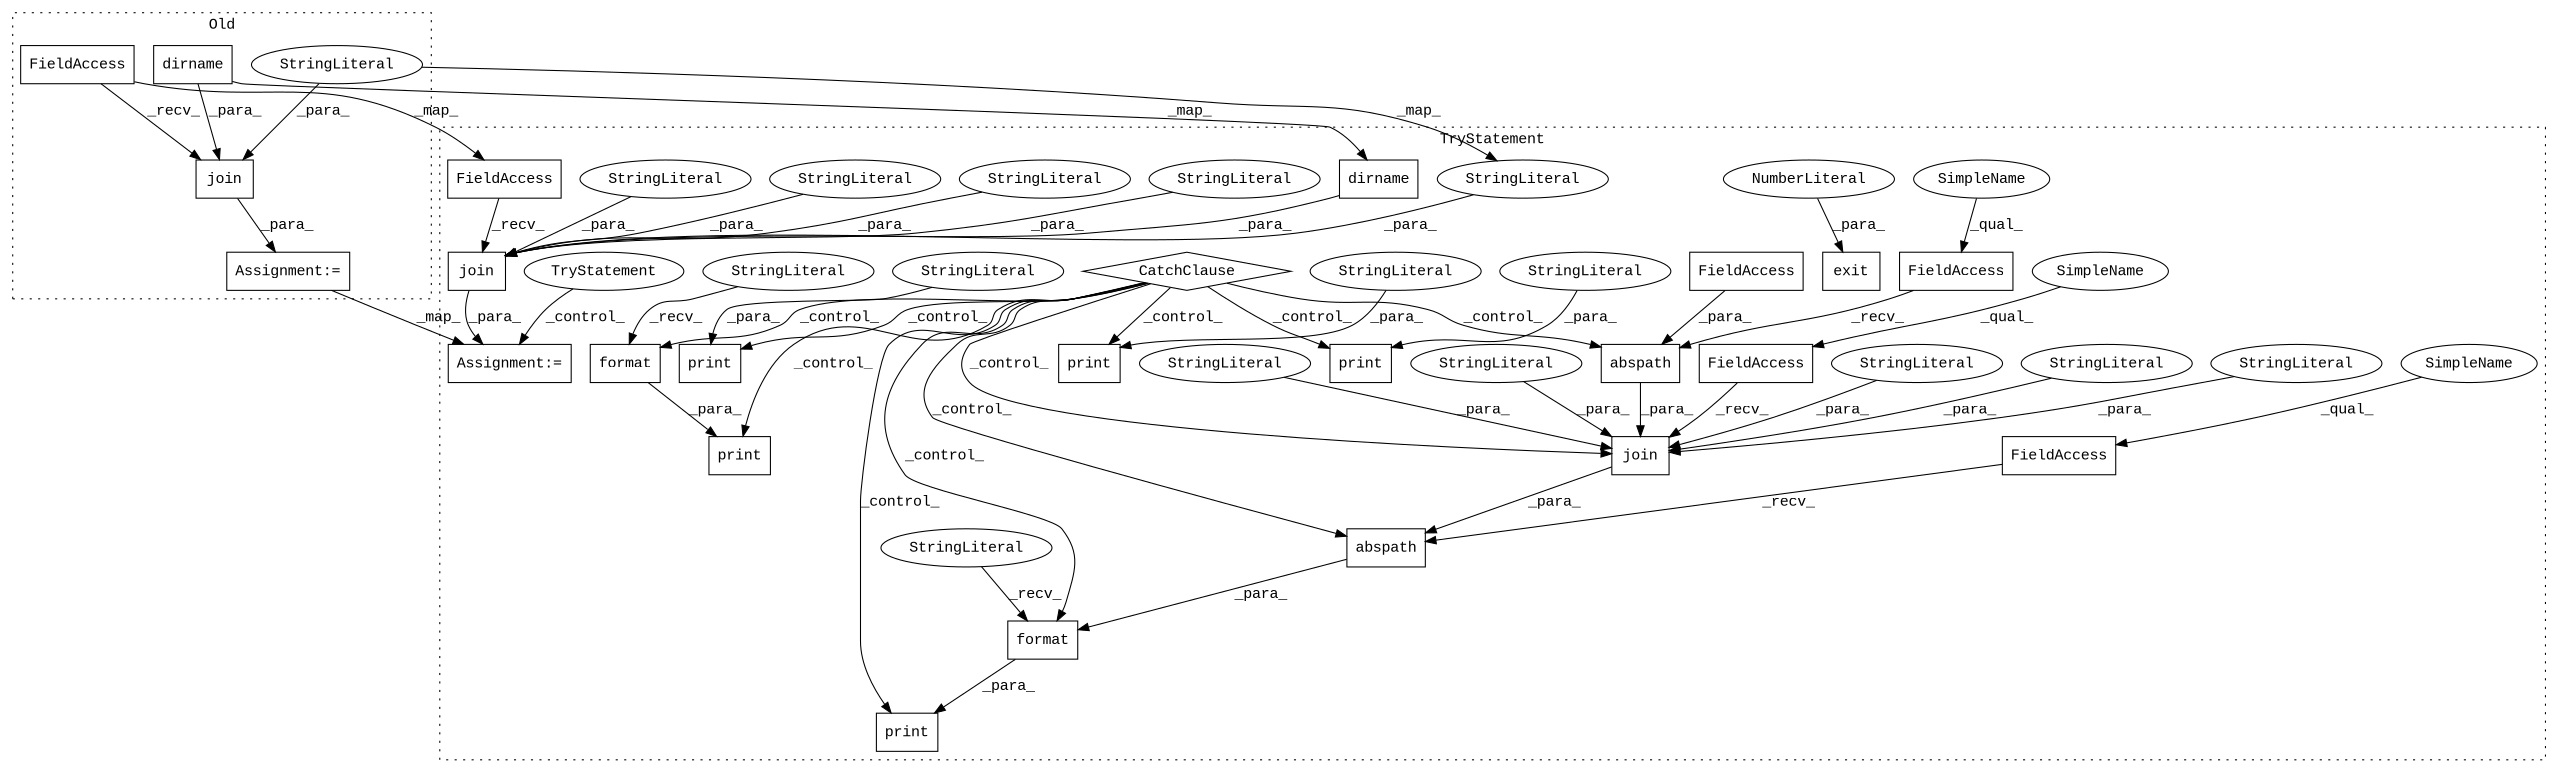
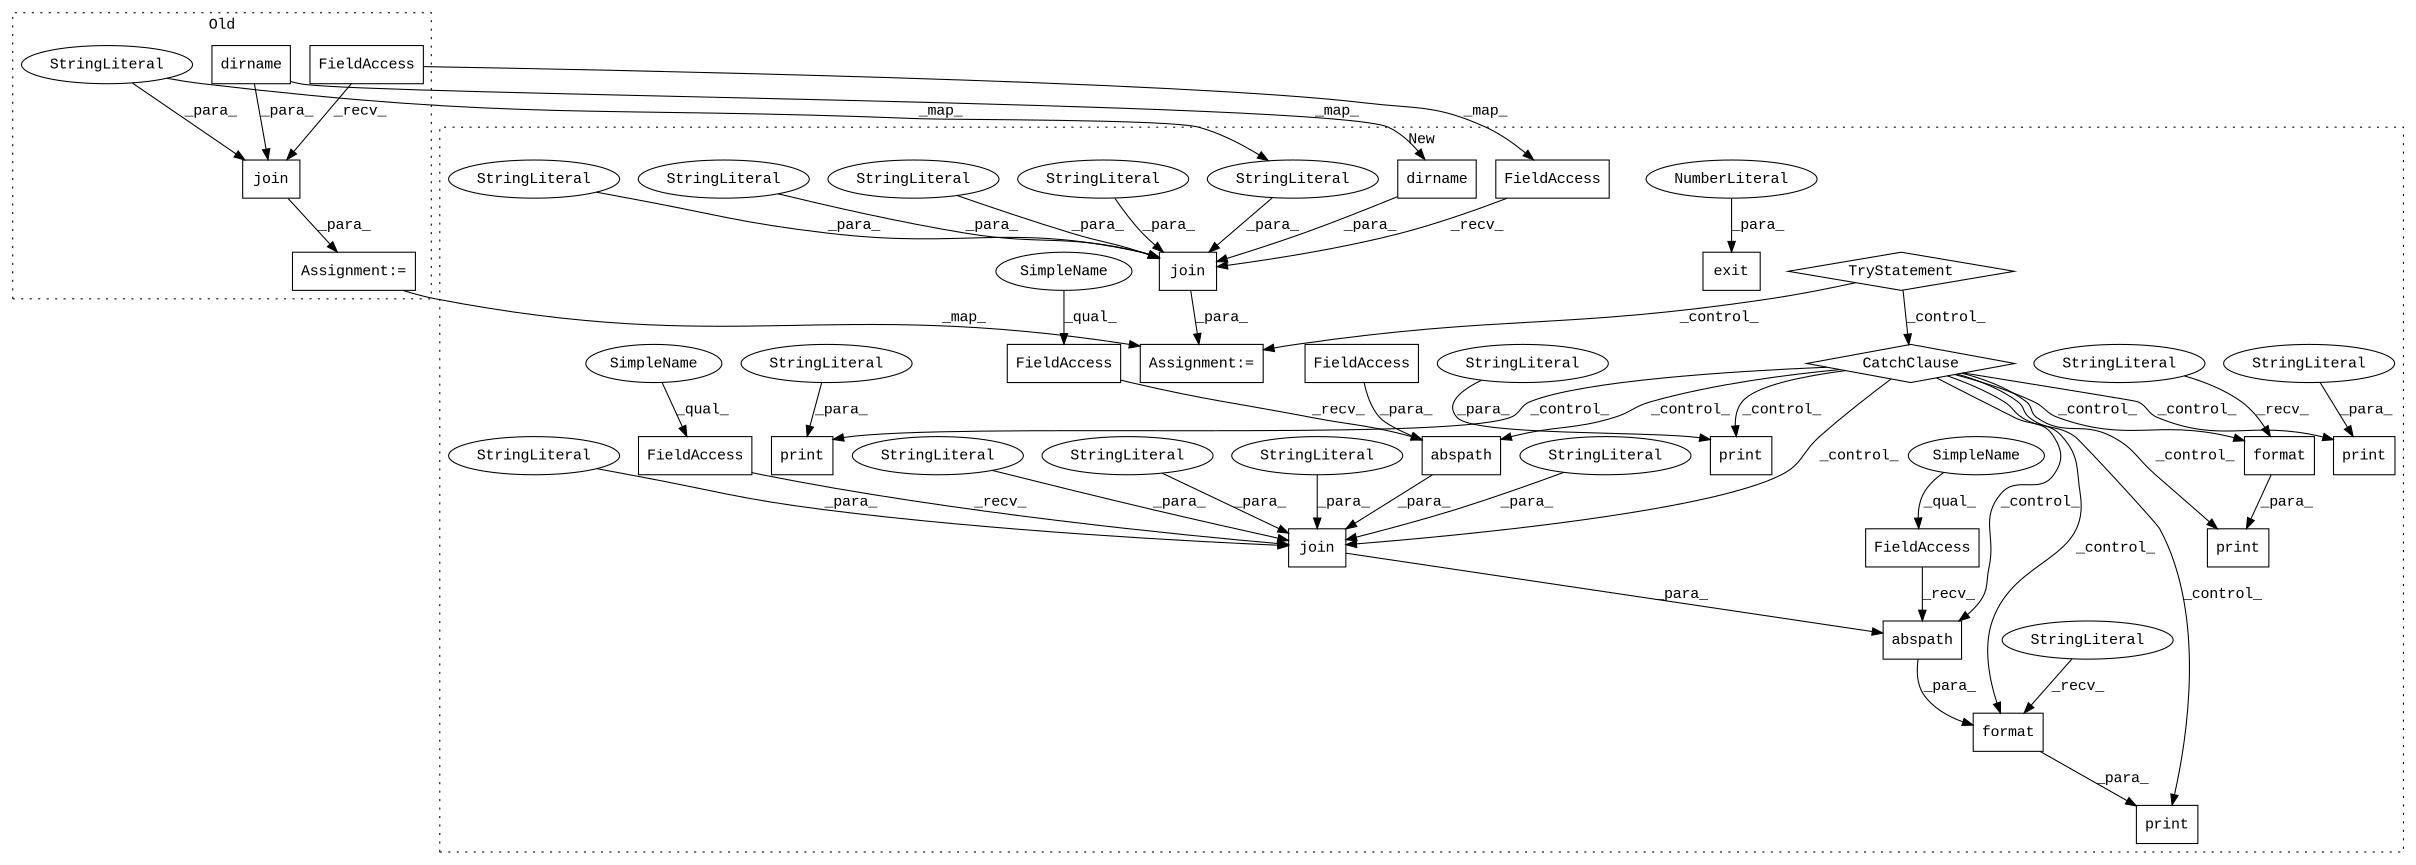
cluster "TryStatement": label "TryStatement" -> "New"
node "TryStatement": shape ellipse -> diamond
edge "TryStatement" -> "CatchClause": added, label "_control_"
